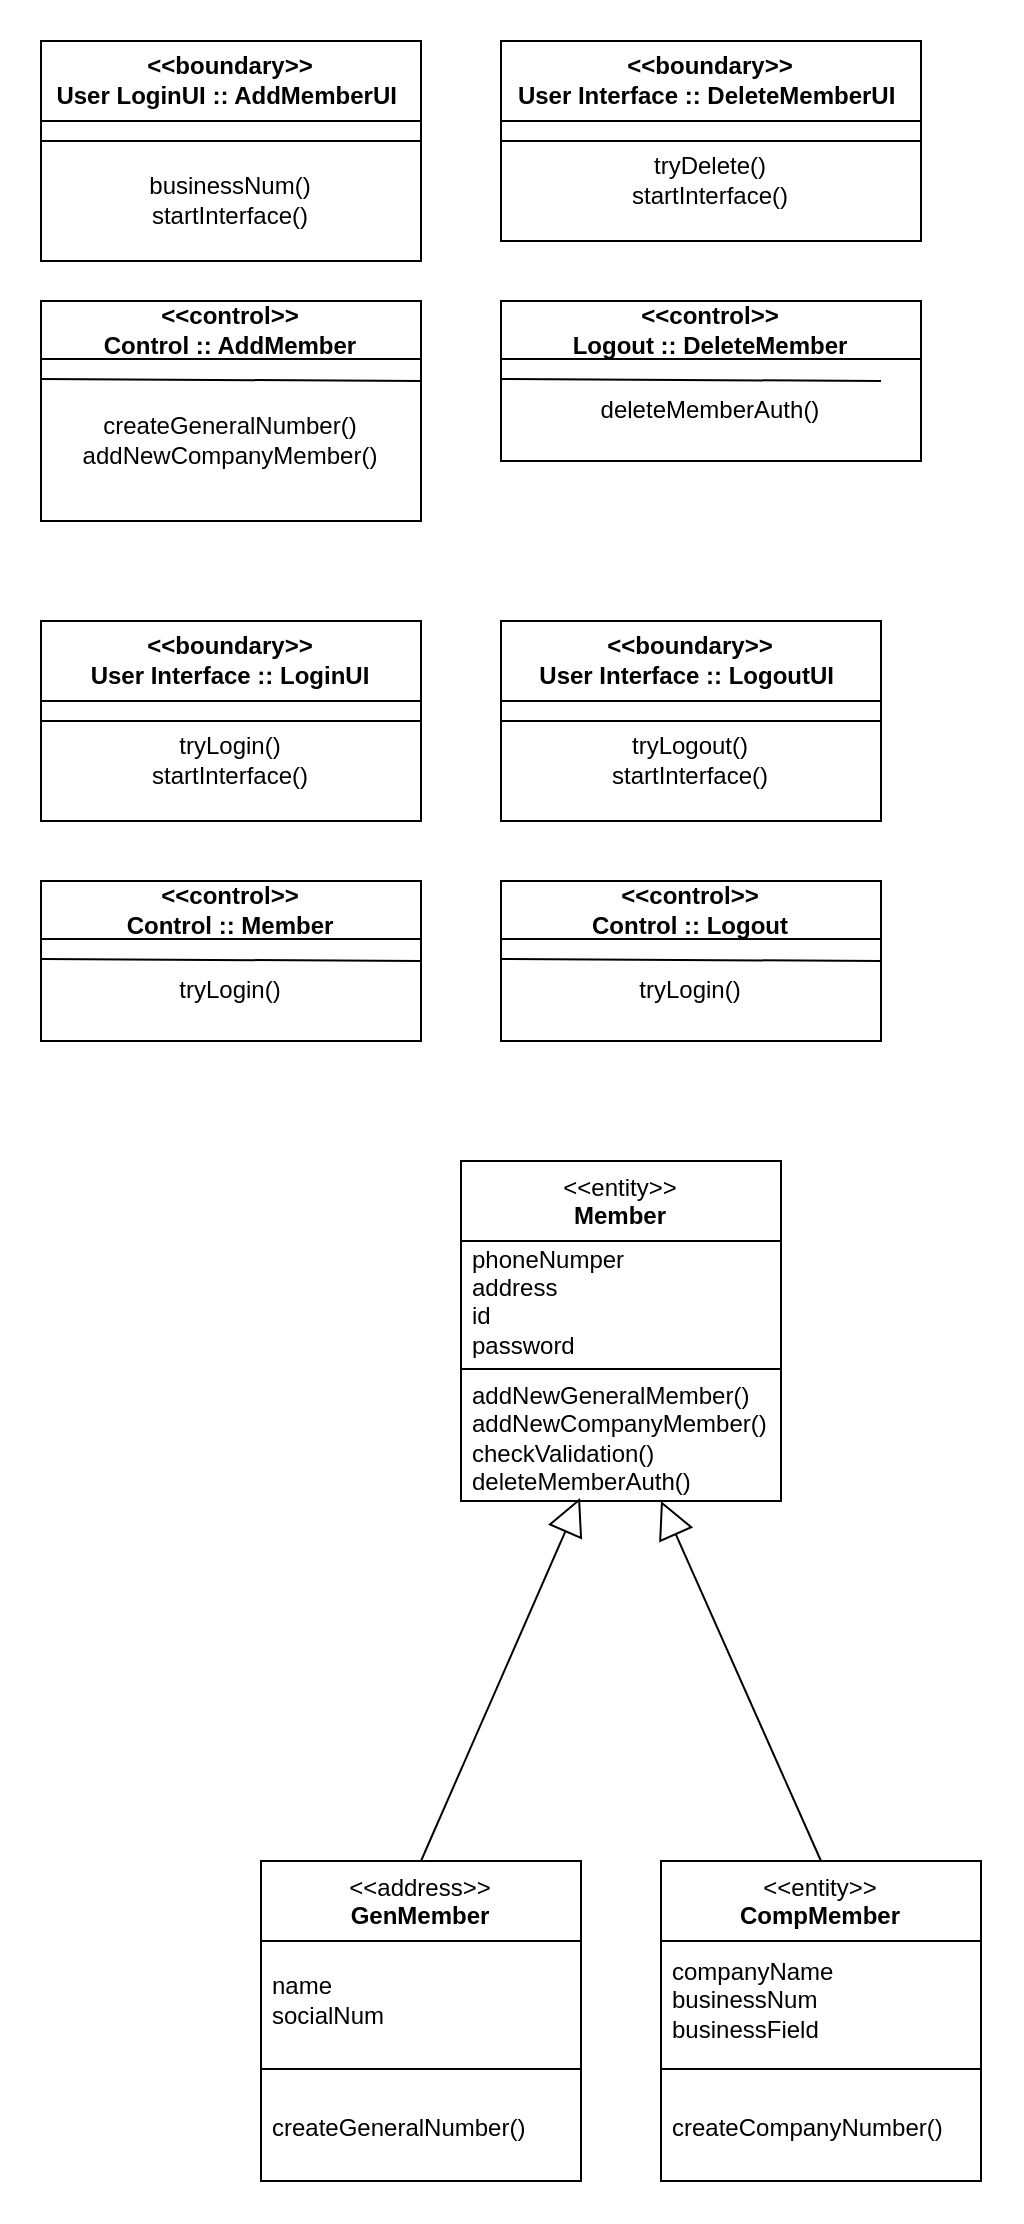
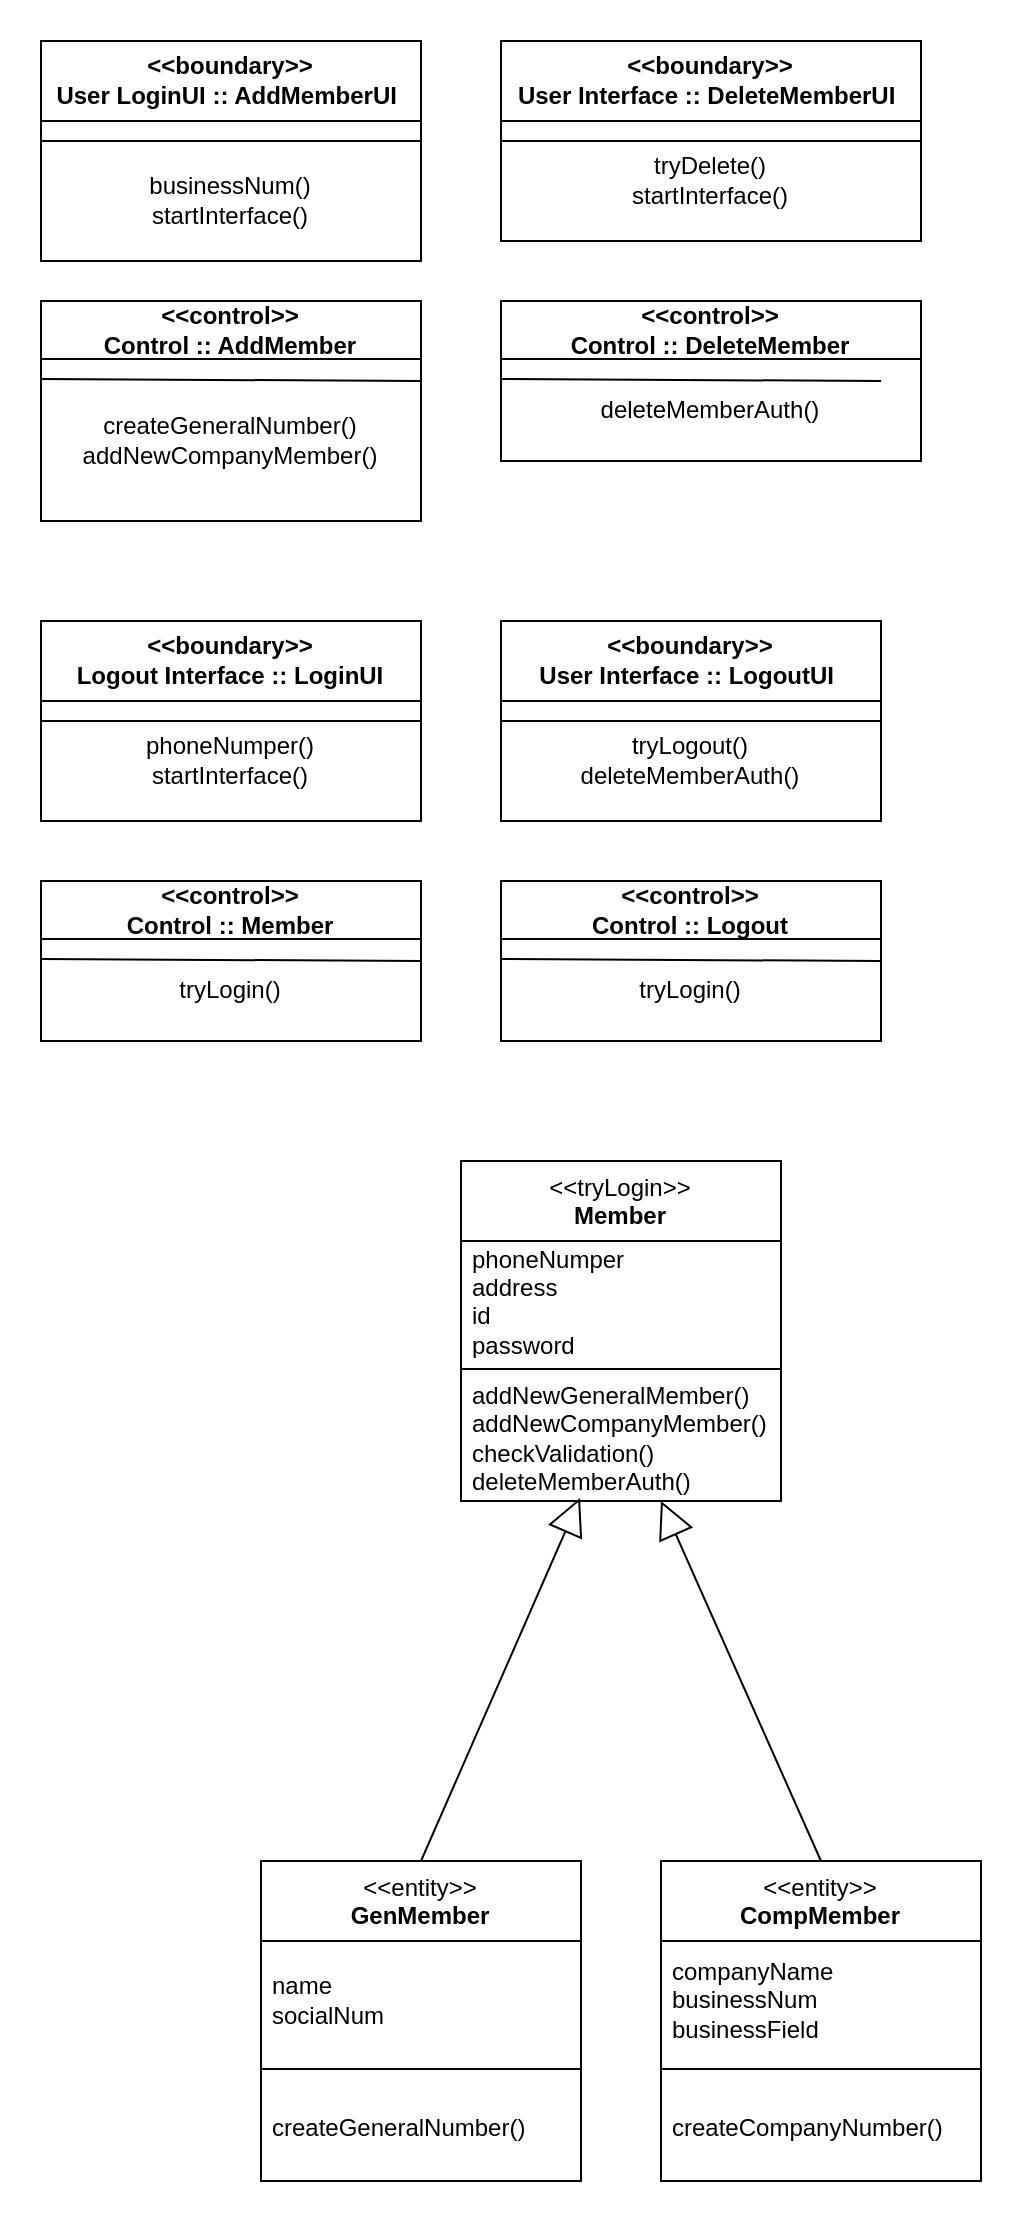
node "<<control>> Logout :: DeleteMember": label "<<control>> Logout :: DeleteMember" -> "<<control>> Control :: DeleteMember"
node "<<boundary>> User Interface :: LoginUI": label "<<boundary>> User Interface :: LoginUI" -> "<<boundary>> Logout Interface :: LoginUI"
node "tryLogin() startInterface()": label "tryLogin() startInterface()" -> "phoneNumper() startInterface()"
node "tryLogout() startInterface()": label "tryLogout() startInterface()" -> "tryLogout() deleteMemberAuth()"
node "<<entity>> Member": label "<<entity>> Member" -> "<<tryLogin>> Member"
node "<<address>> GenMember": label "<<address>> GenMember" -> "<<entity>> GenMember"
